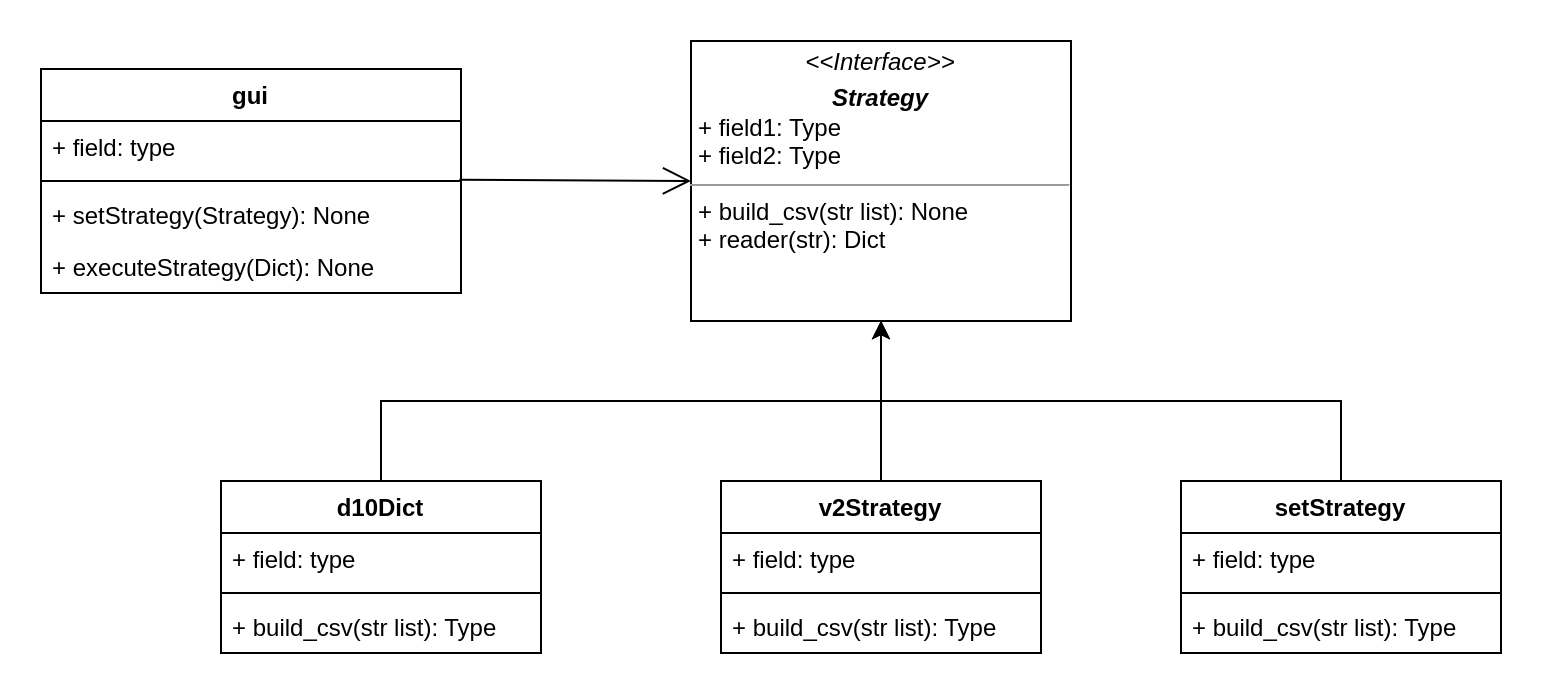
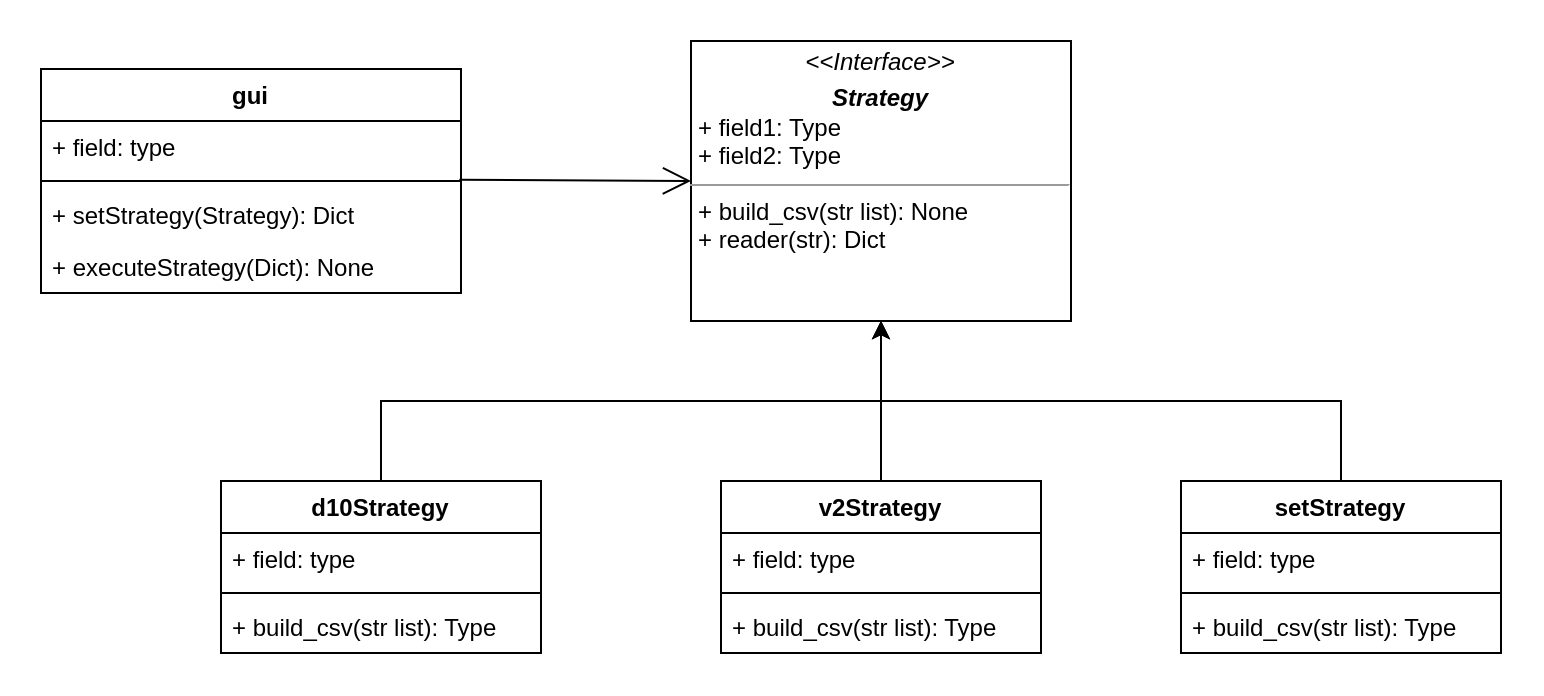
node "+ setStrategy(Strategy): None": label "+ setStrategy(Strategy): None" -> "+ setStrategy(Strategy): Dict"
node "d10Dict": label "d10Dict" -> "d10Strategy"
